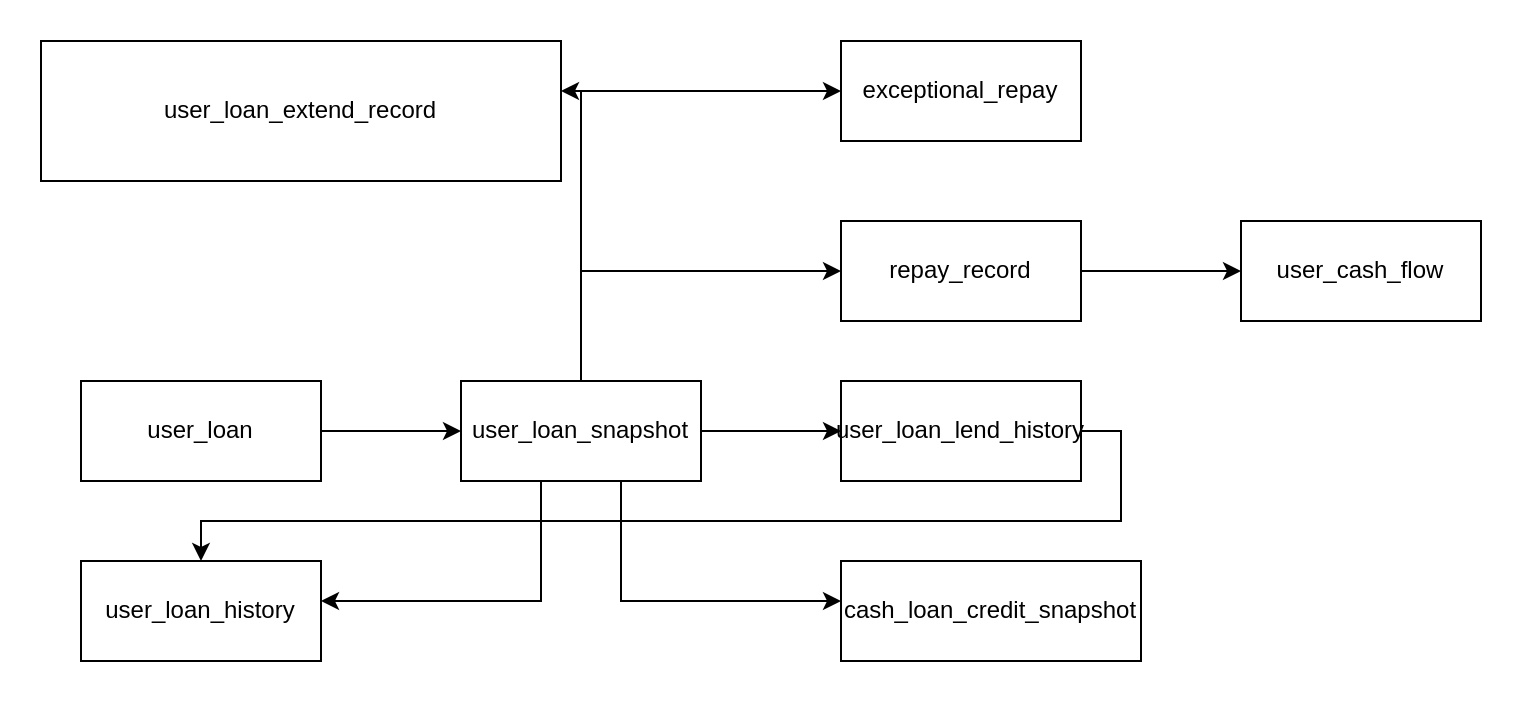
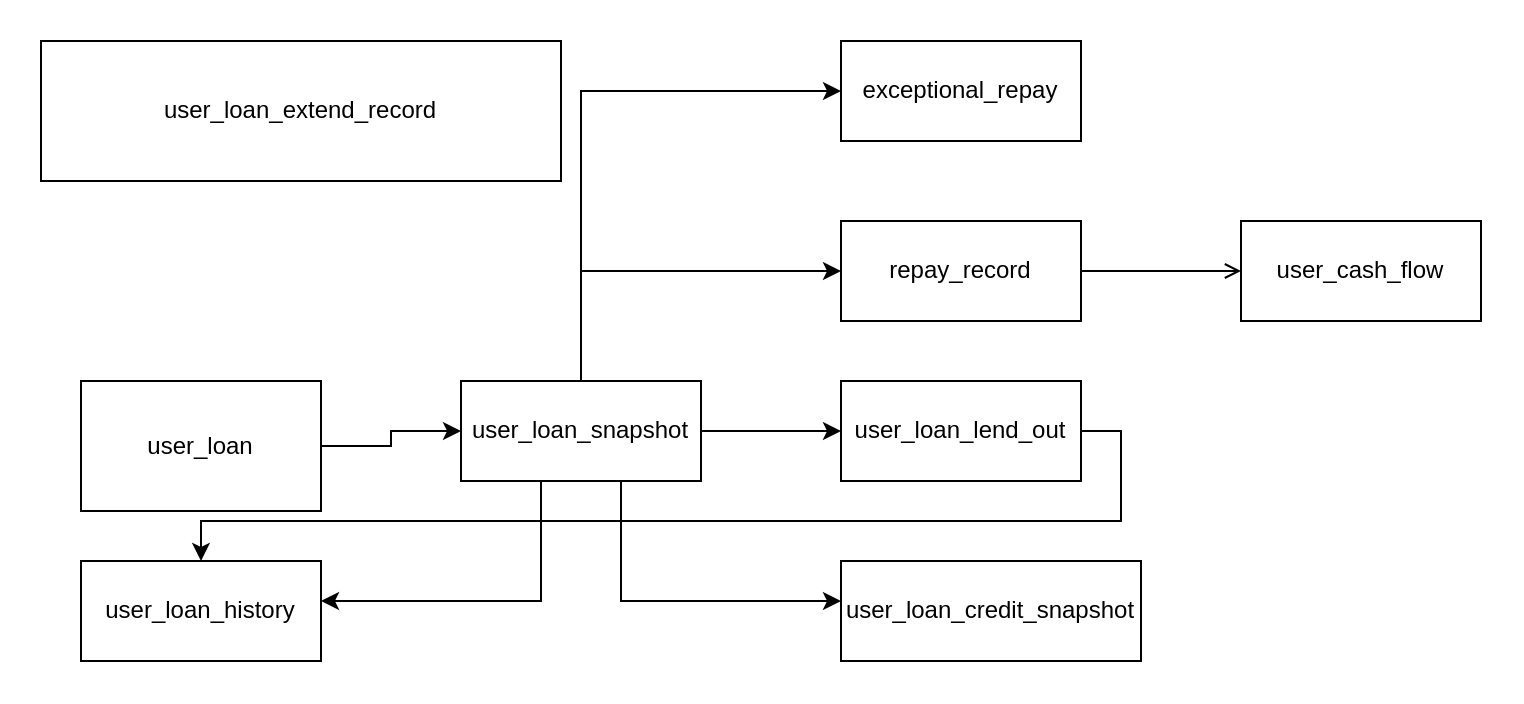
edge "user_loan_snapshot" -> "user_loan_extend_record": removed
edge "repay_record" -> "user_cash_flow": arrowhead classic -> open
node "user_loan": size 240x100 -> 240x130
node "user_loan_lend_history": label "user_loan_lend_history" -> "user_loan_lend_out"
node "cash_loan_credit_snapshot": label "cash_loan_credit_snapshot" -> "user_loan_credit_snapshot"
